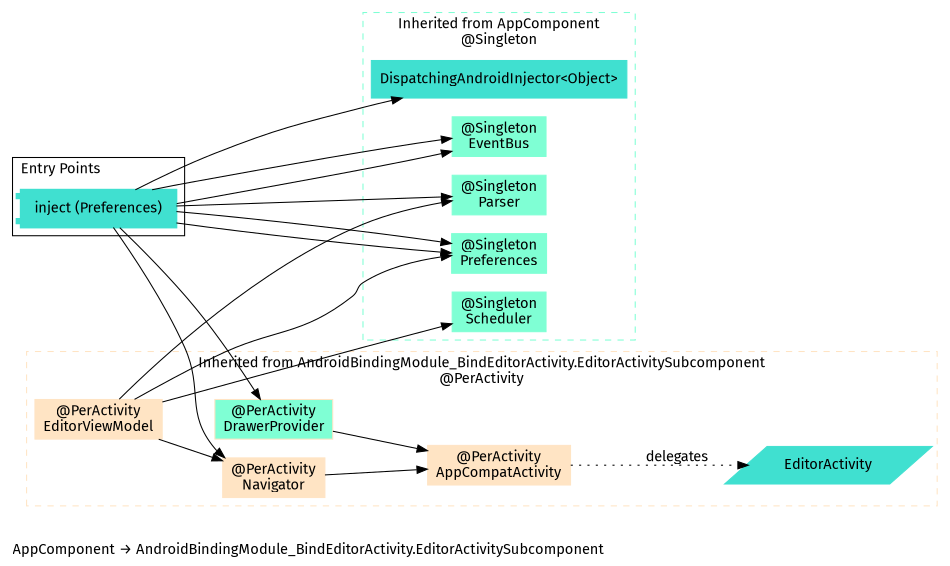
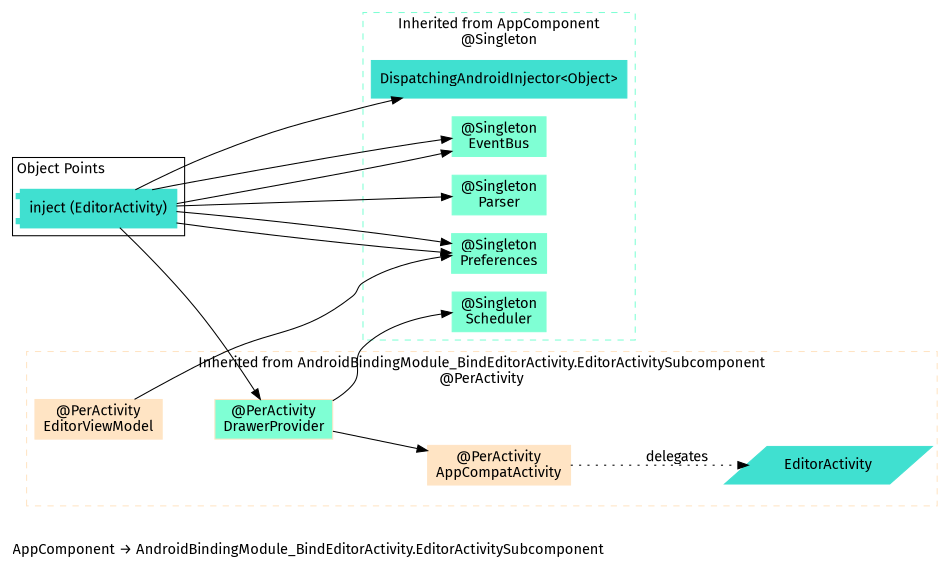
cluster "Entry Points": label "Entry Points" -> "Object Points"
node "inject (Preferences)": label "inject (Preferences)" -> "inject (EditorActivity)"
edge "@PerActivity EditorViewModel" -> "@Singleton Parser": removed
edge "@PerActivity EditorViewModel" -> "@Singleton Scheduler": now "@PerActivity DrawerProvider" -> "@Singleton Scheduler"
node "@PerActivity Navigator": removed
